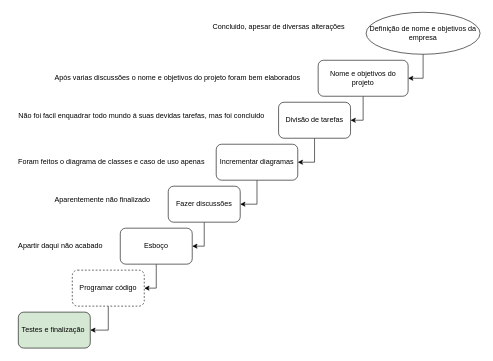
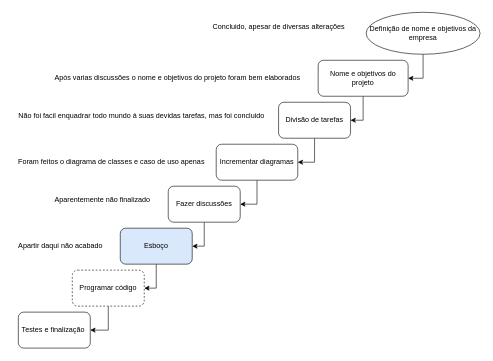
node "Esboço": fillcolor #ffffff -> #dae8fc
node "Testes e finalização": fillcolor #d5e8d4 -> #ffffff
